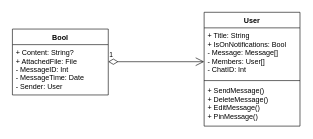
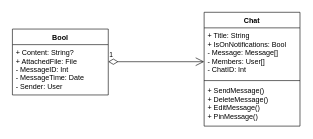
node "User": label "User" -> "Chat"
